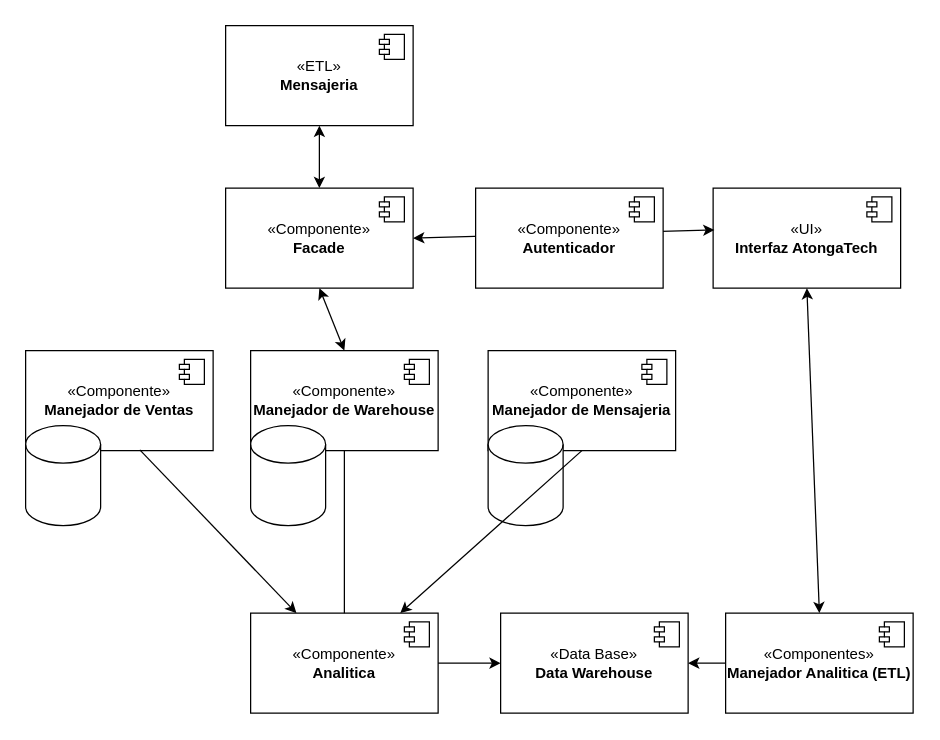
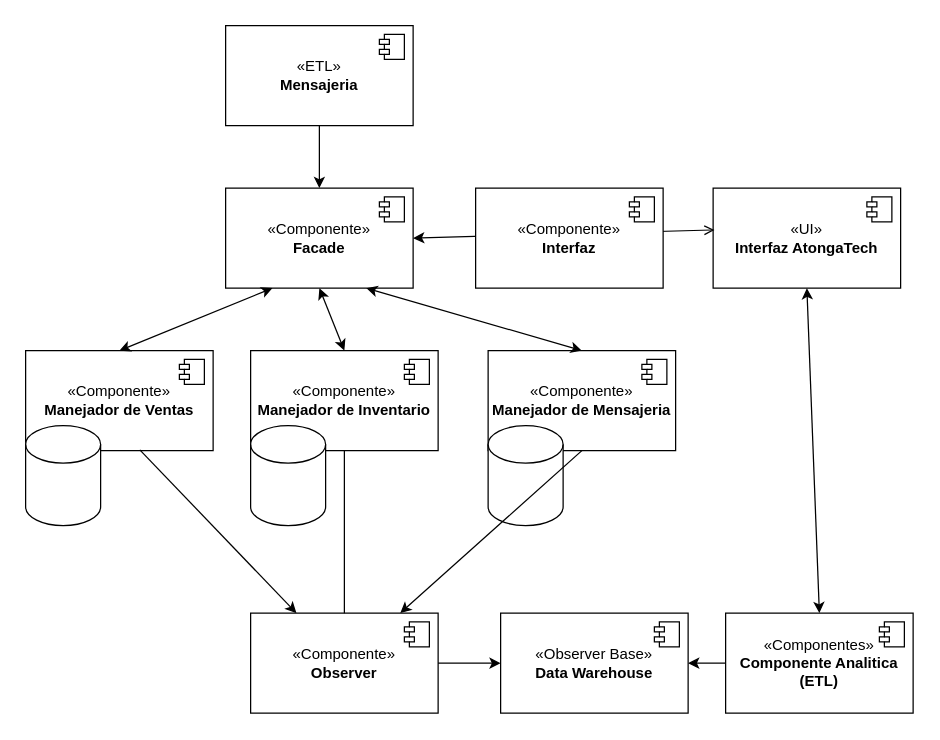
edge "«ETL» Mensajeria" -- "«Componente» Facade": arrowhead classic -> none
edge "«Componente» Facade" -- "«UI» Interfaz AtongaTech": arrowhead classic -> open
node "«Componente» Autenticador": label "«Componente» Autenticador" -> "«Componente» Interfaz"
edge "«Componente» Facade" -- "«Componente» Manejador de Mensajeria": added
edge "«Componente» Facade" -- "«Componente» Manejador de Ventas": added
node "«Componente» Manejador de Warehouse": label "«Componente» Manejador de Warehouse" -> "«Componente» Manejador de Inventario"
node "«Componente» Analitica": label "«Componente» Analitica" -> "«Componente» Observer"
node "«Data Base» Data Warehouse": label "«Data Base» Data Warehouse" -> "«Observer Base» Data Warehouse"
node "«Componentes» Manejador Analitica (ETL)": label "«Componentes» Manejador Analitica (ETL)" -> "«Componentes» Componente Analitica (ETL)"
